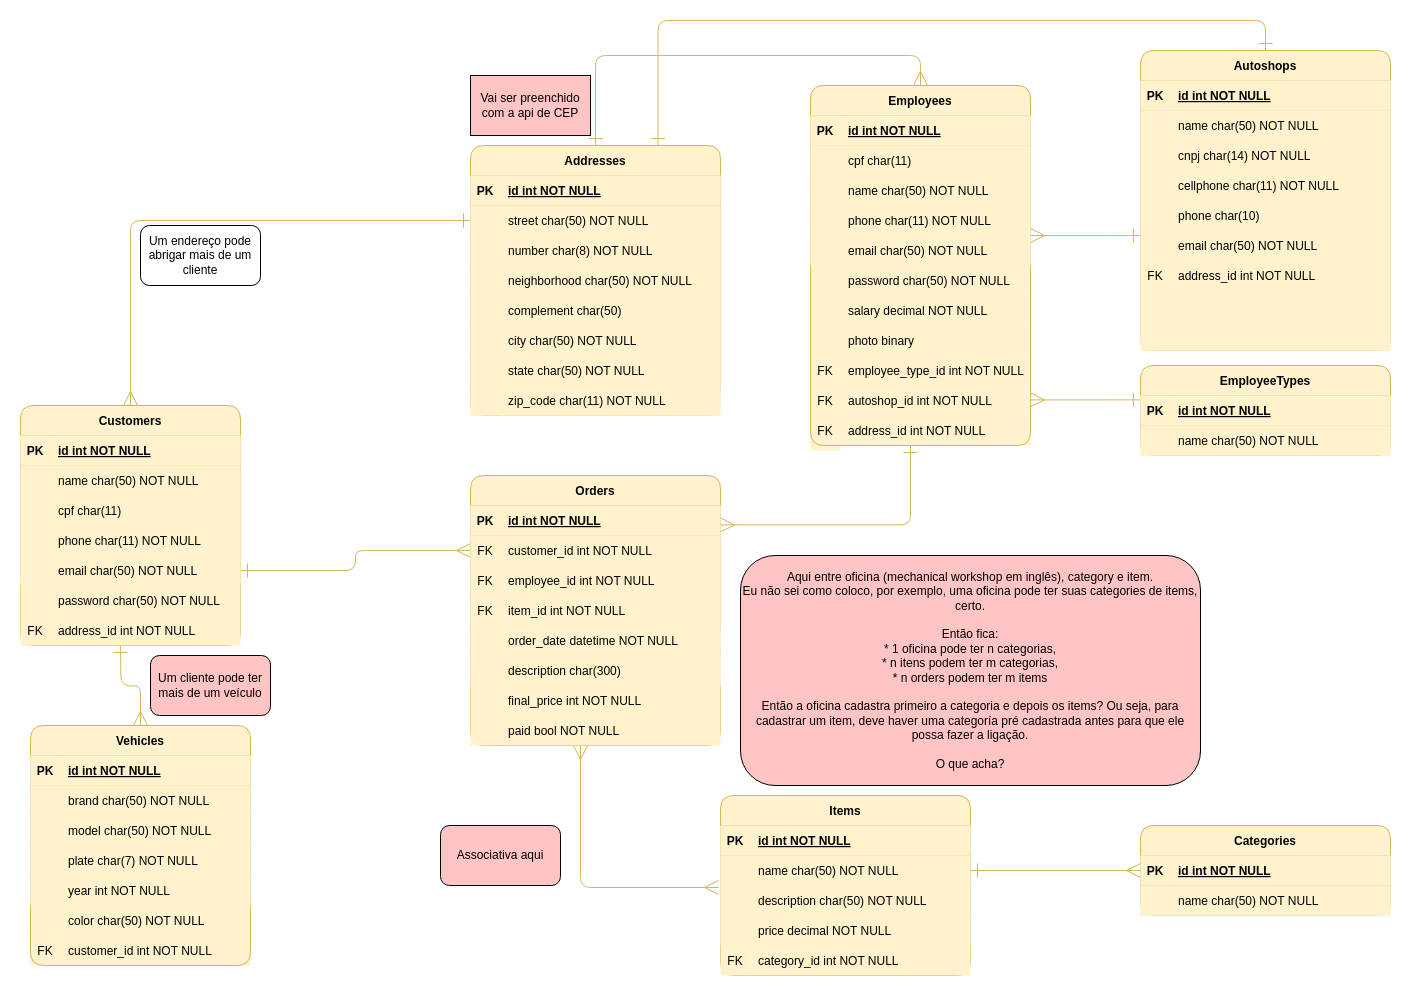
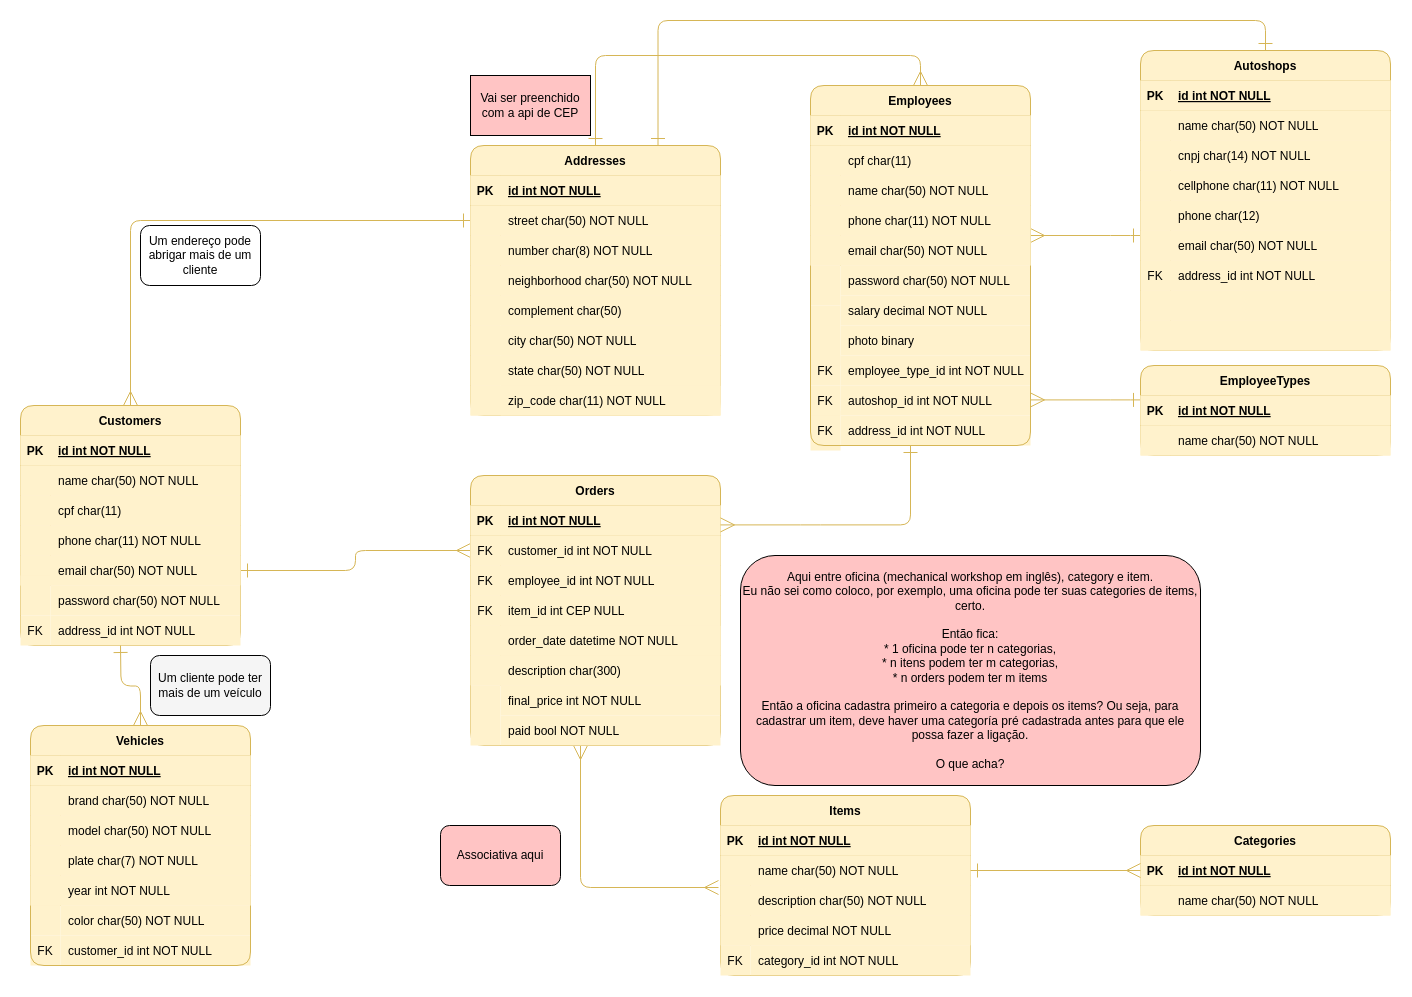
node "phone char(10)": label "phone char(10)" -> "phone char(12)"
node "item_id int NOT NULL": label "item_id int NOT NULL" -> "item_id int CEP NULL"
node "Um cliente pode ter mais de um veículo": fillcolor #ffc4c4 -> #f5f5f5
